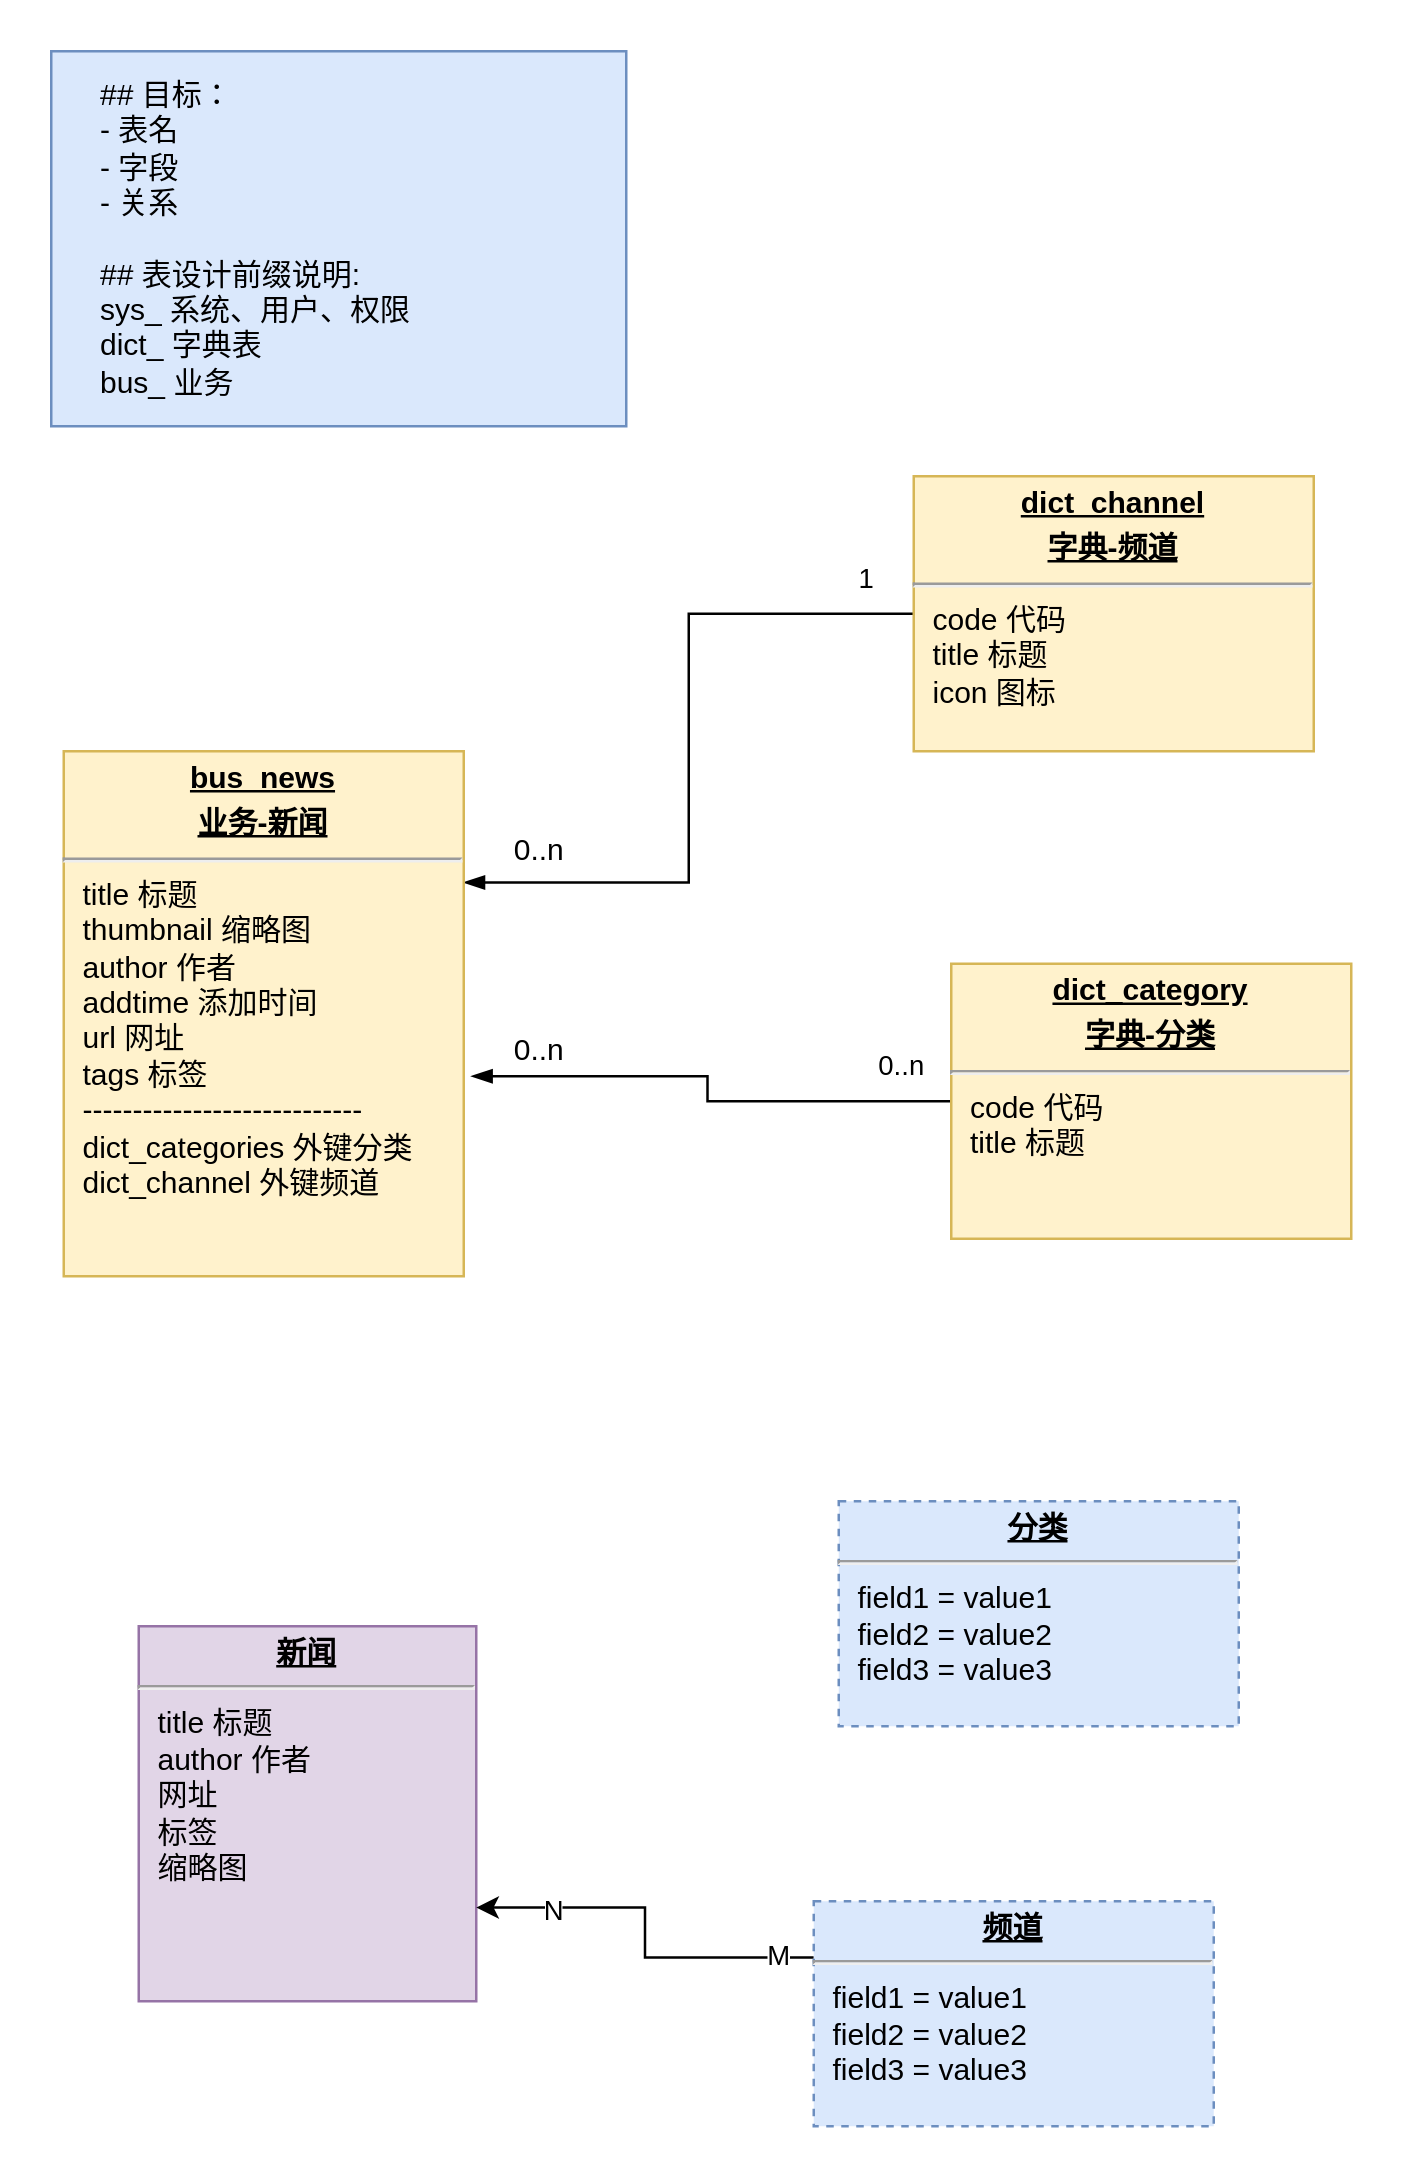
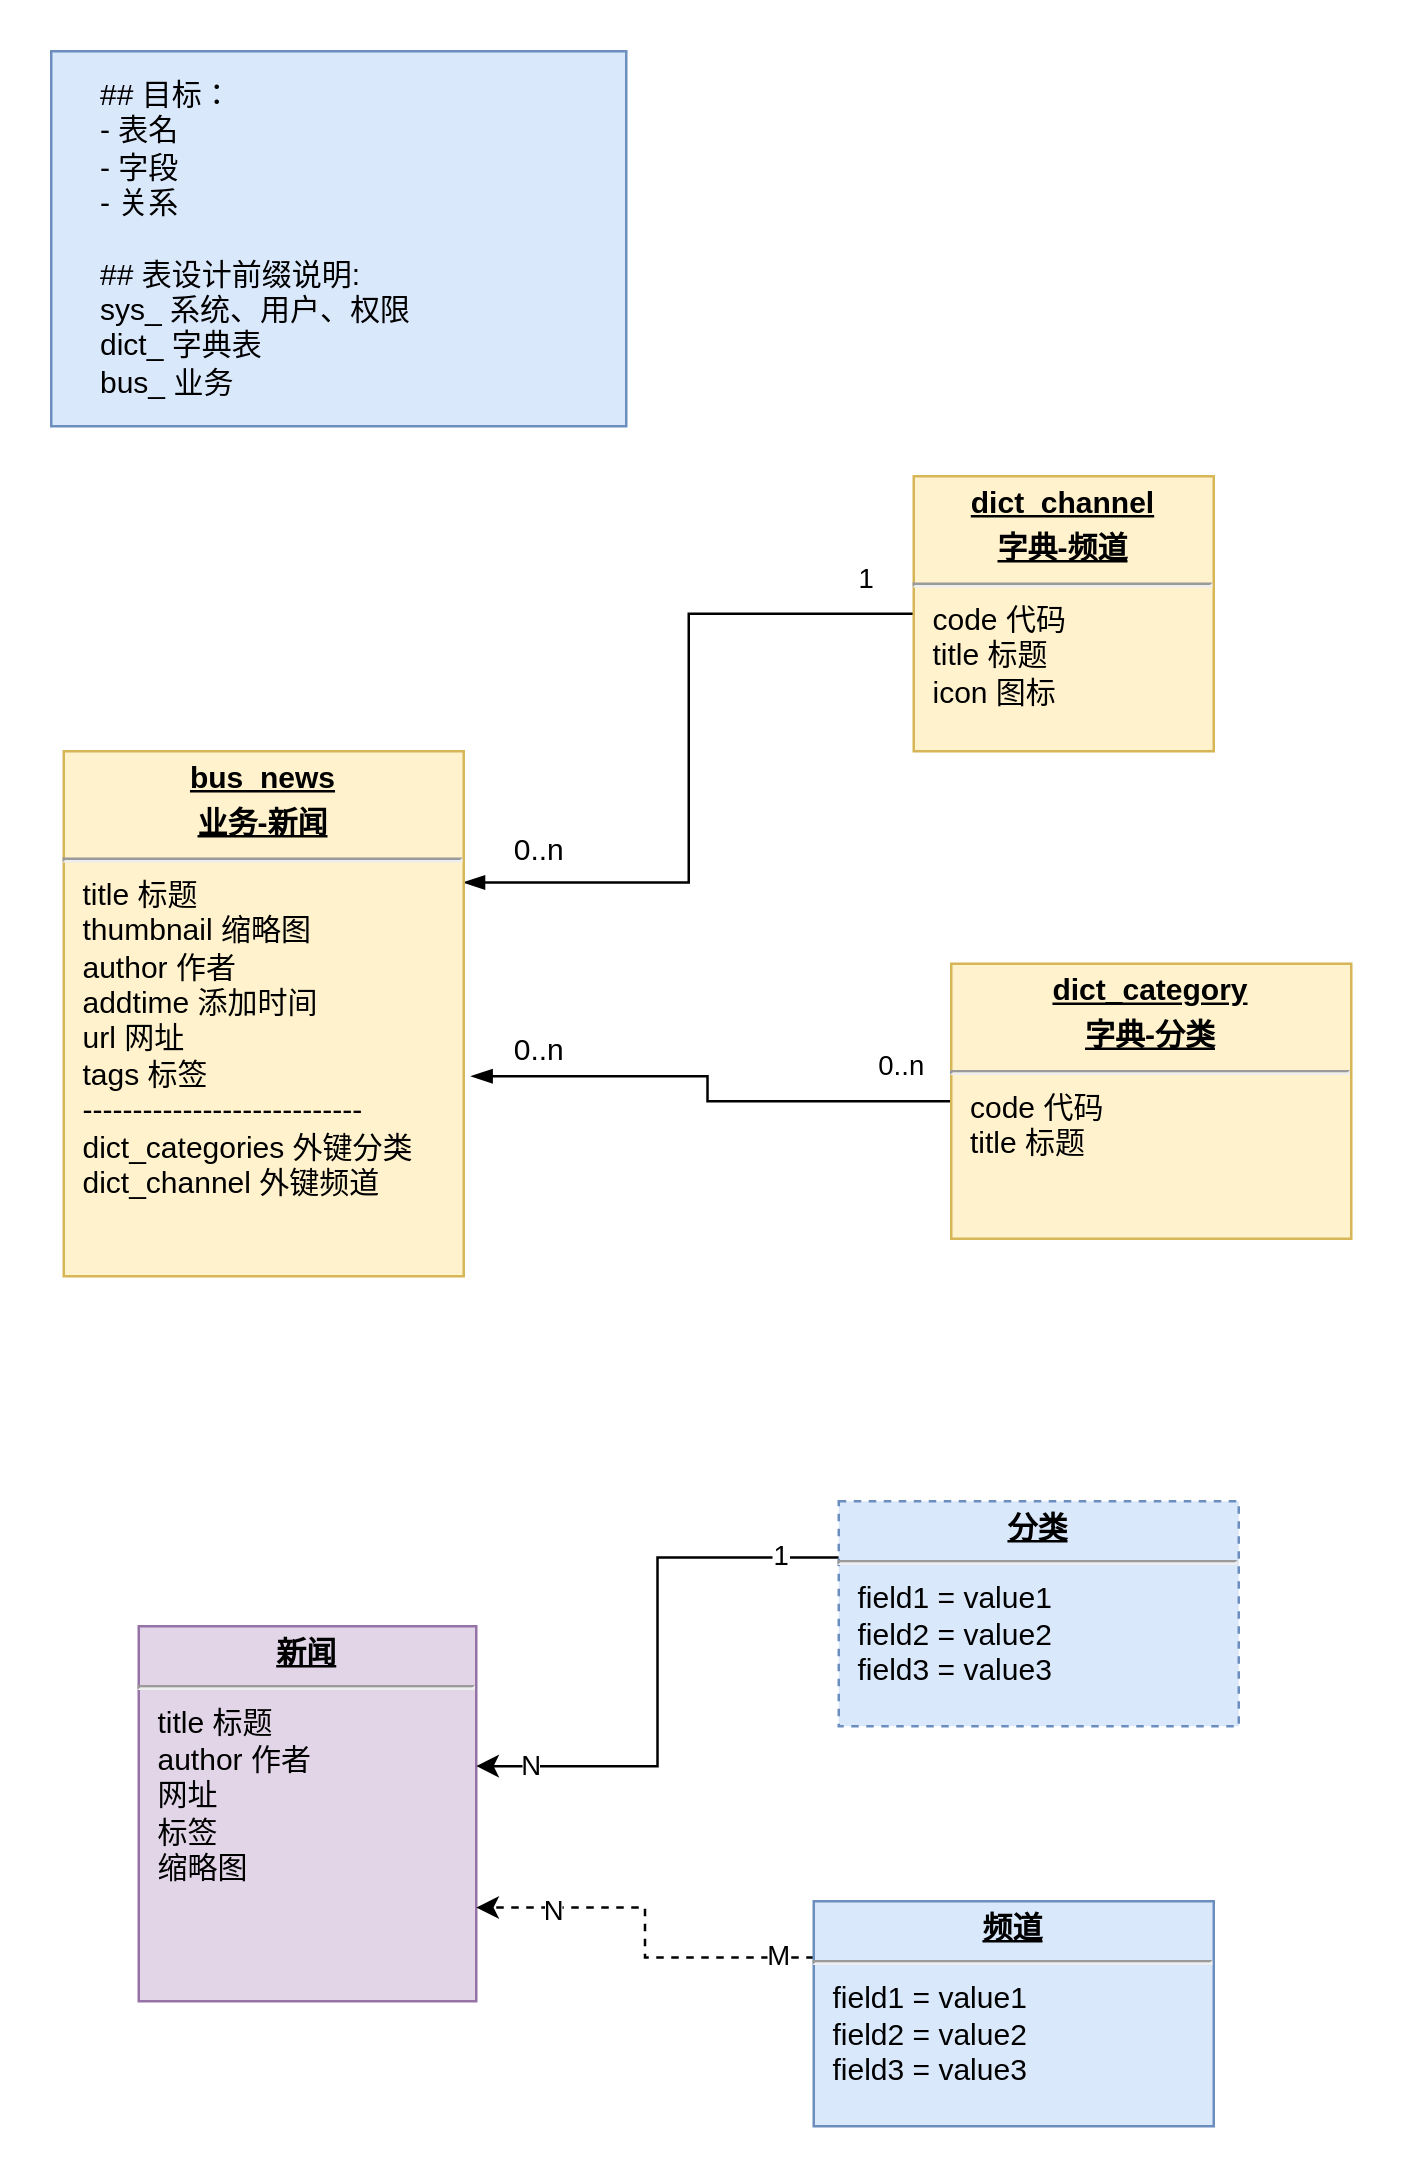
node "dict_channel 字典-频道 code 代码 title 标题 icon 图标": size 400x275 -> 300x275
edge "分类 field1 = value1 field2 = value2 field3 = value3" -> "新闻 title 标题 author 作者 网址 标签 缩略图": added, labels "1", "N"
edge "频道 field1 = value1 field2 = value2 field3 = value3" -> "新闻 title 标题 author 作者 网址 标签 缩略图": style solid -> dashed
node "频道 field1 = value1 field2 = value2 field3 = value3": style dashed -> solid
